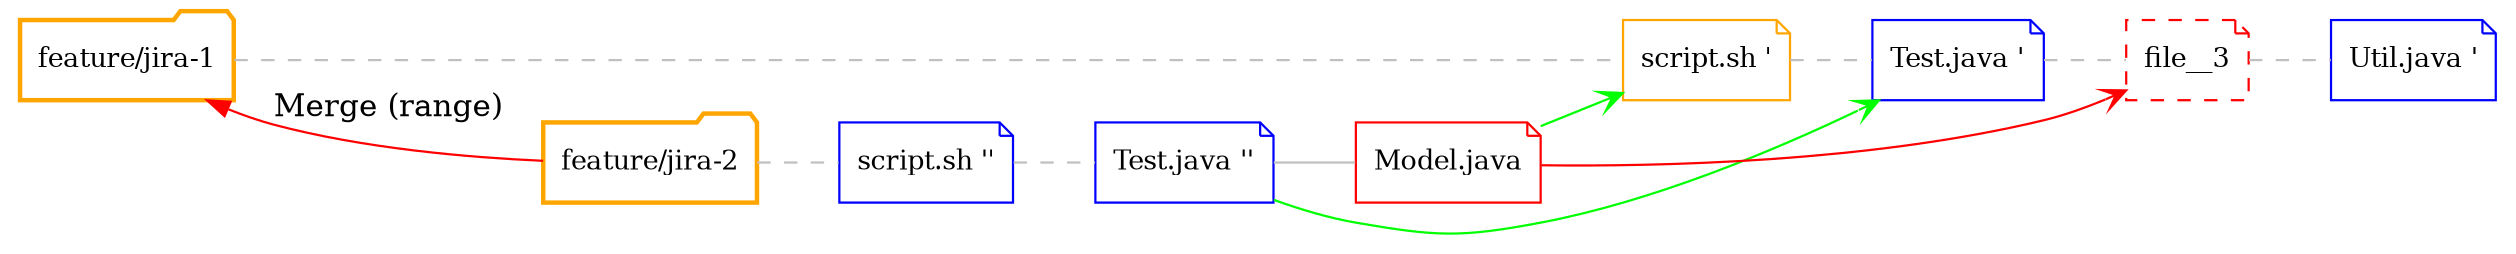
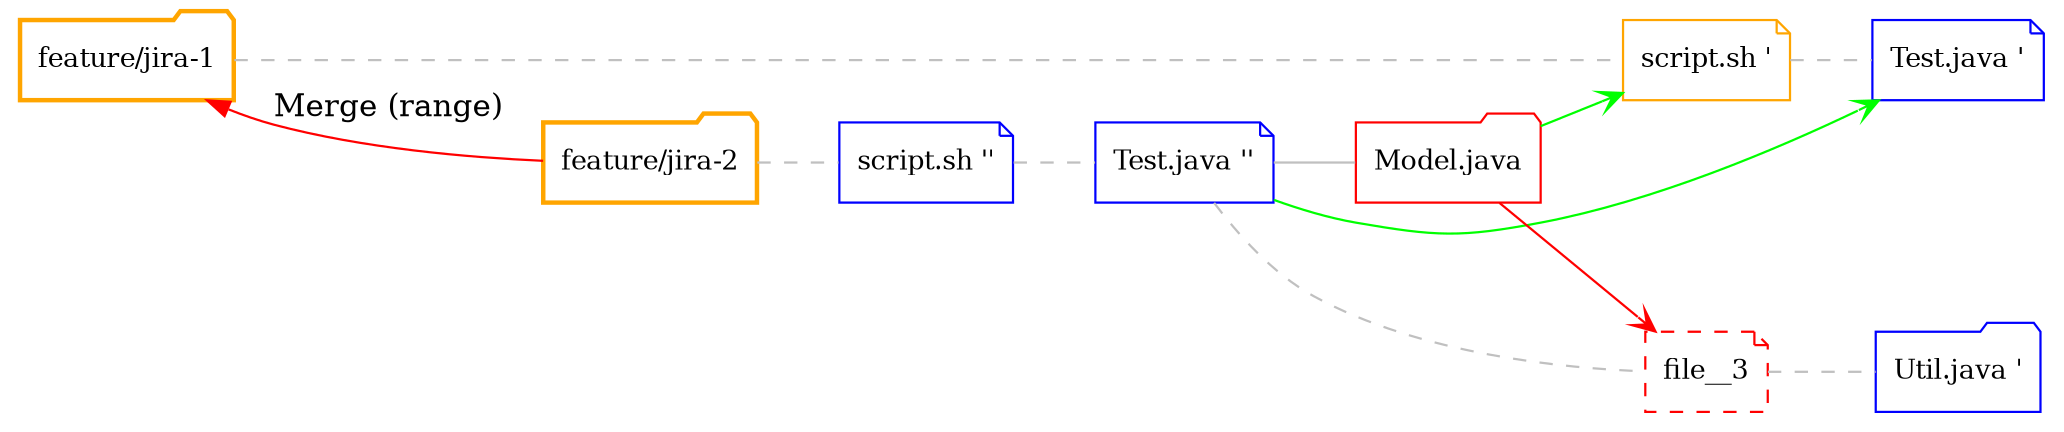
edge "Test.java '" -- "file__3": now "Test.java ''" -- "file__3"
node "Util.java '": shape note -> folder
node "Model.java": shape note -> folder
